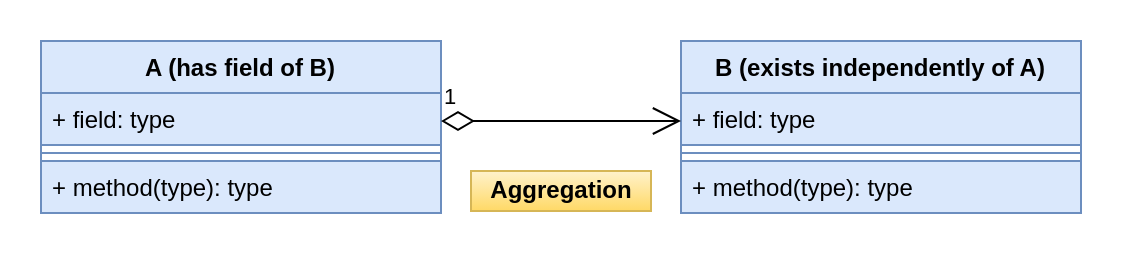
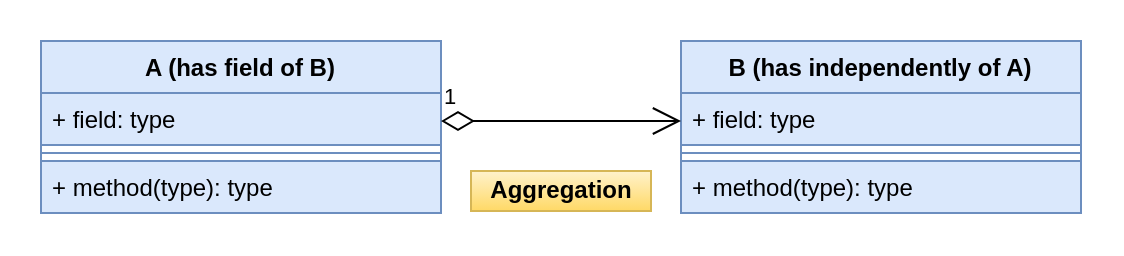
node "B (exists independently of A)": label "B (exists independently of A)" -> "B (has independently of A)"
